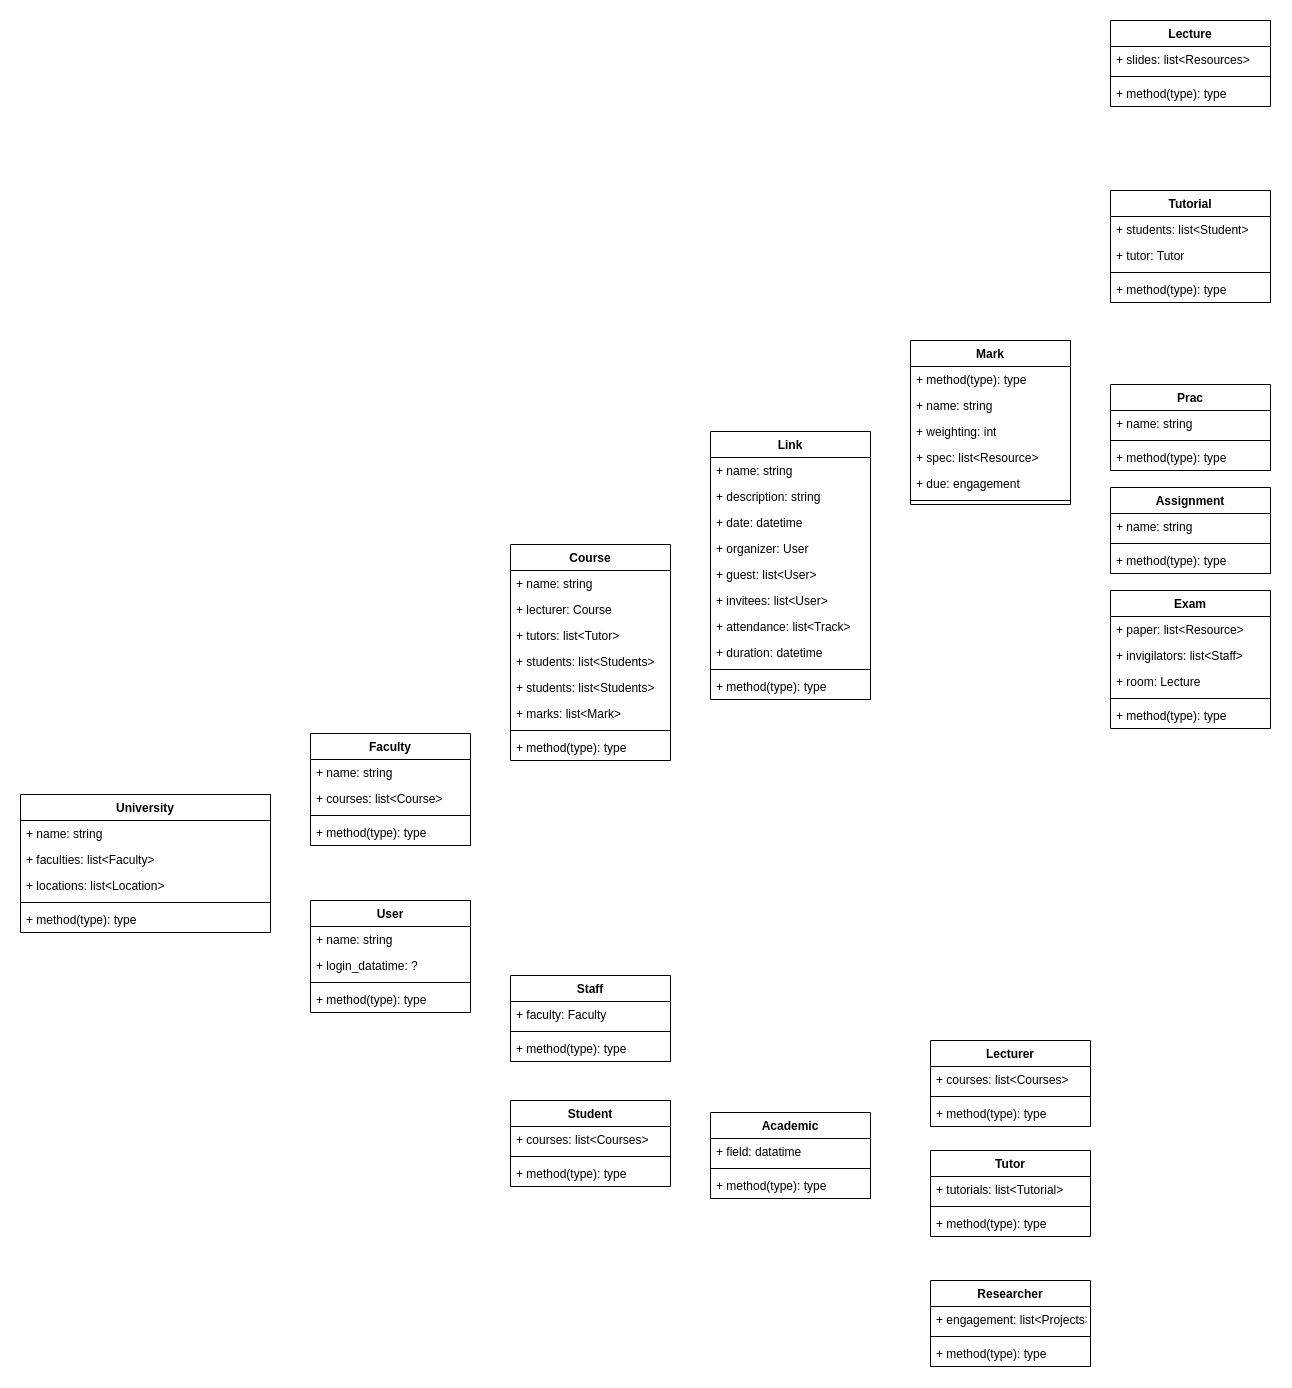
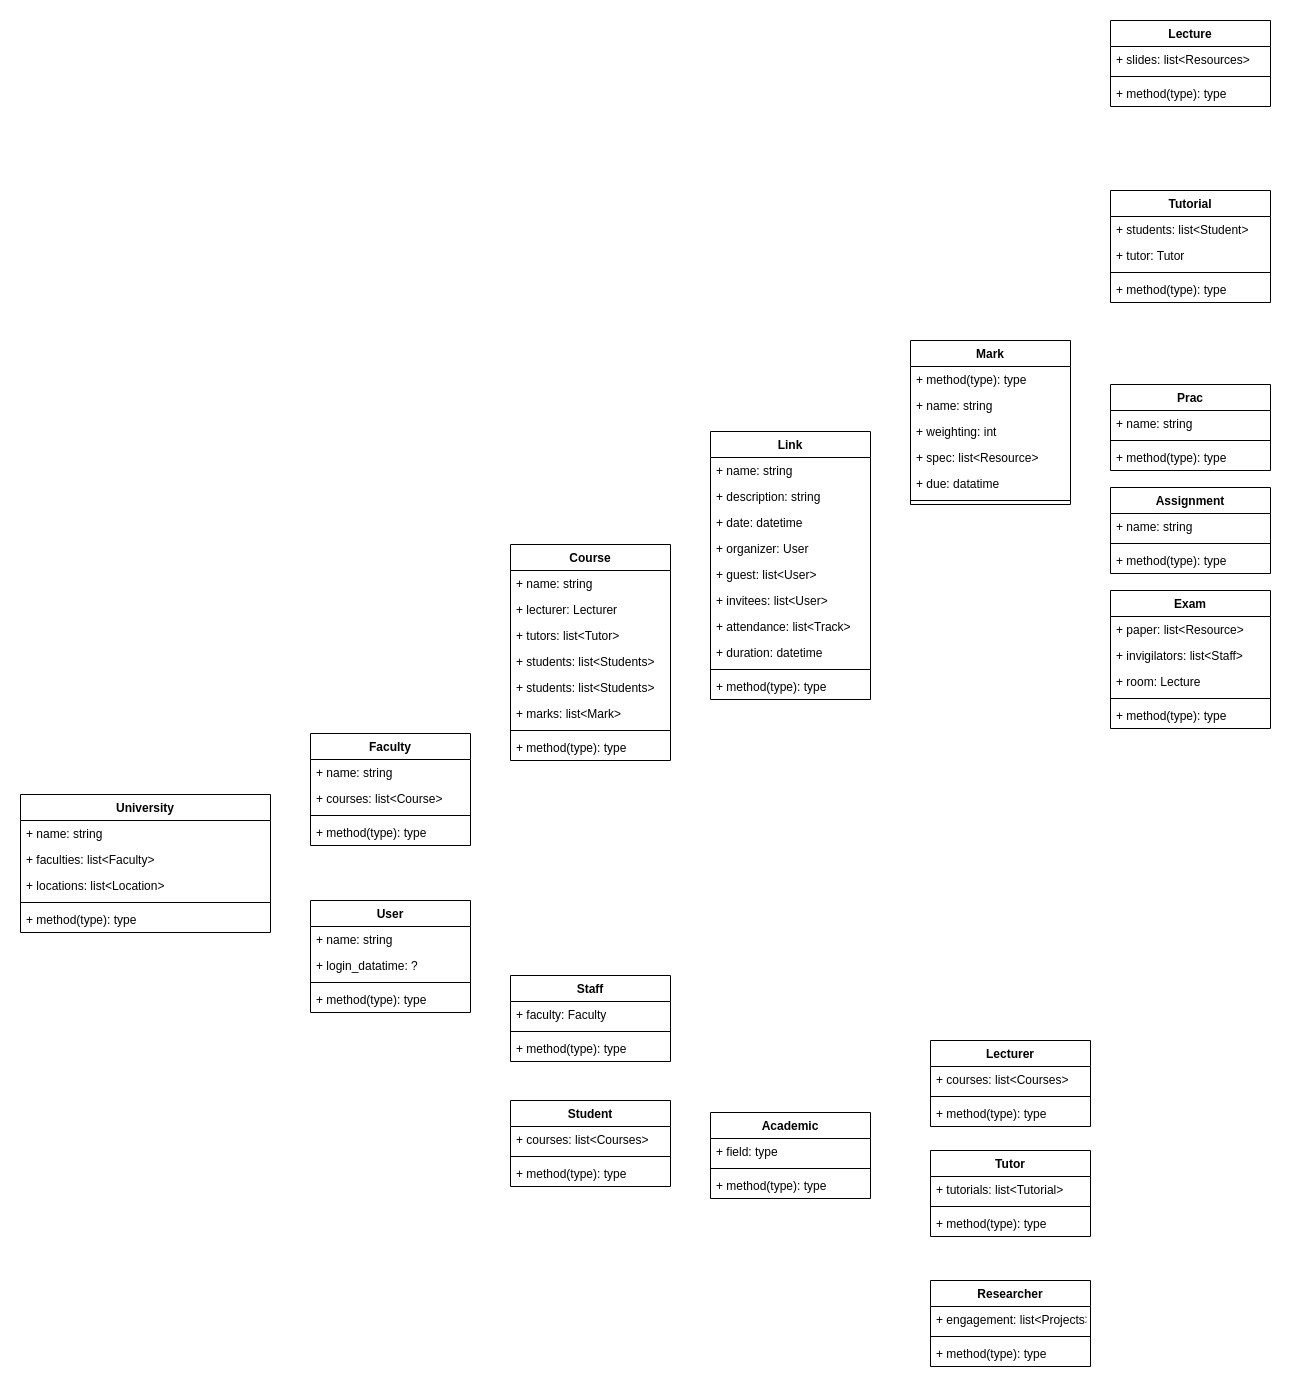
node "+ due: engagement": label "+ due: engagement" -> "+ due: datatime"
node "+ lecturer: Course": label "+ lecturer: Course" -> "+ lecturer: Lecturer"
node "+ field: datatime": label "+ field: datatime" -> "+ field: type"
